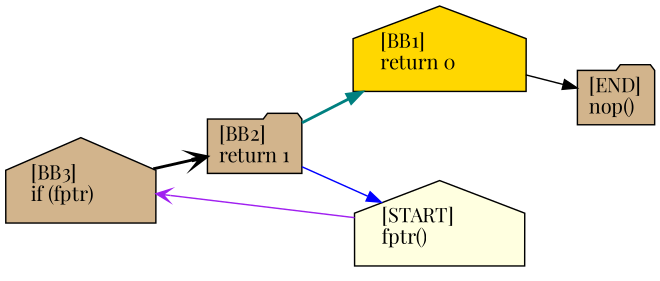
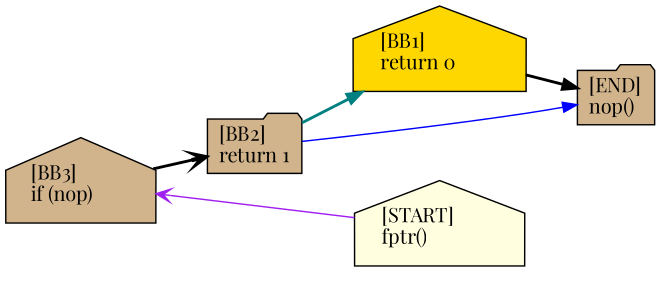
edge "[BB1] return 0" -> "[END] nop()": style solid -> bold
edge "[BB2] return 1" -> "[START] fptr()": now "[BB2] return 1" -> "[END] nop()"
node "[BB3] if (fptr)": label "[BB3] if (fptr)" -> "[BB3] if (nop)"
